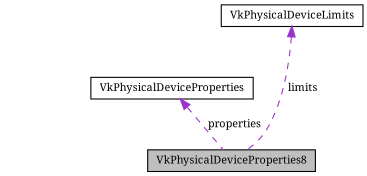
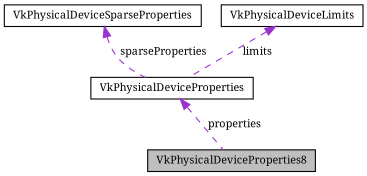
node "VkPhysicalDeviceSparseProperties": added
edge "VkPhysicalDeviceProperties8" -> "VkPhysicalDeviceLimits": now "VkPhysicalDeviceProperties" -> "VkPhysicalDeviceLimits"
